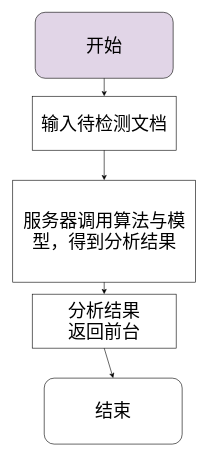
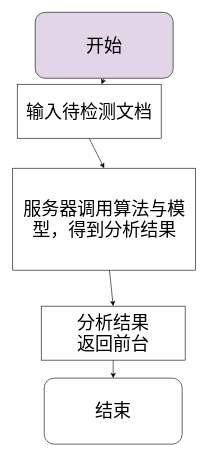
node "输入待检测文档": moved (104, 123) -> (89, 111)
node "服务器调用算法与模型，得到分析结果": moved (104, 231) -> (104, 219)
node "分析结果 返回前台": moved (104, 321) -> (113, 333)
